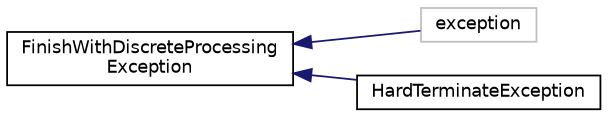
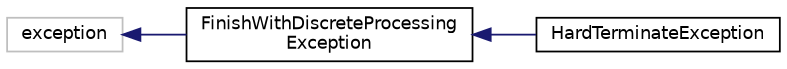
edge "exception" -> "FinishWithDiscreteProcessing Exception": reversed
